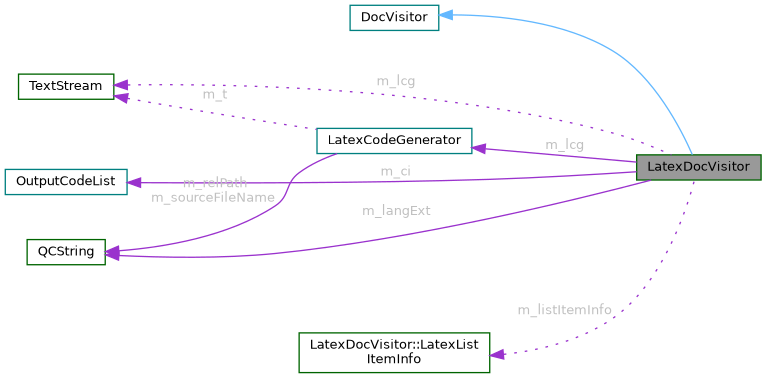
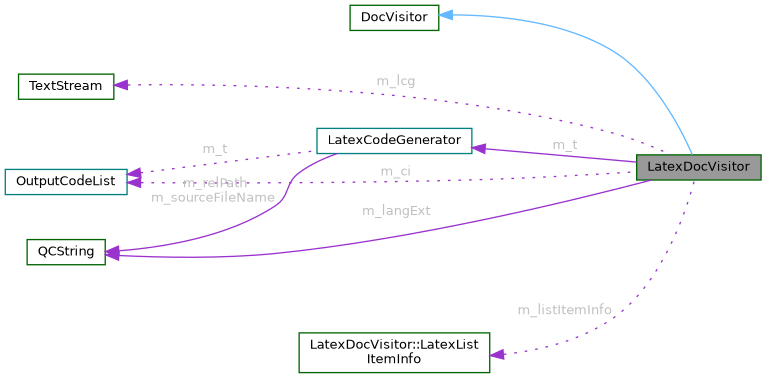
node "DocVisitor": color teal -> darkgreen
edge "LatexCodeGenerator" -> "TextStream": now "LatexCodeGenerator" -> "OutputCodeList"
edge "LatexDocVisitor" -> "LatexCodeGenerator": label " m_lcg" -> " m_t"
edge "LatexDocVisitor" -> "OutputCodeList": style solid -> dotted
